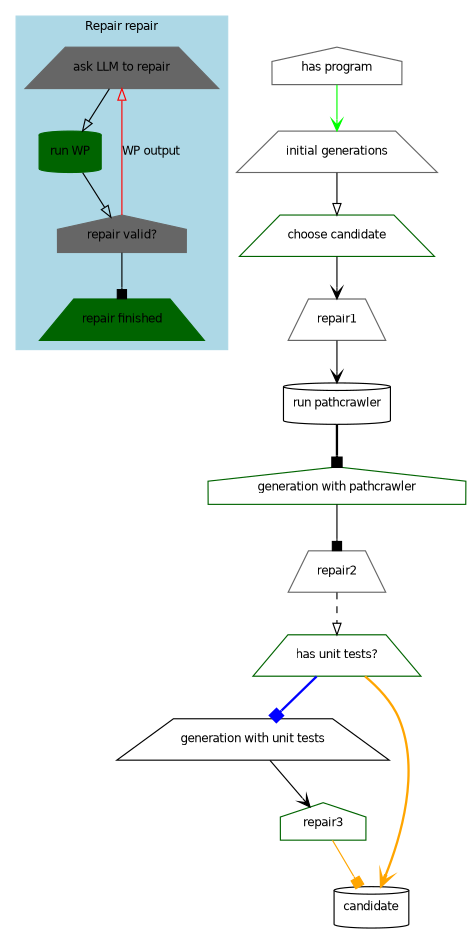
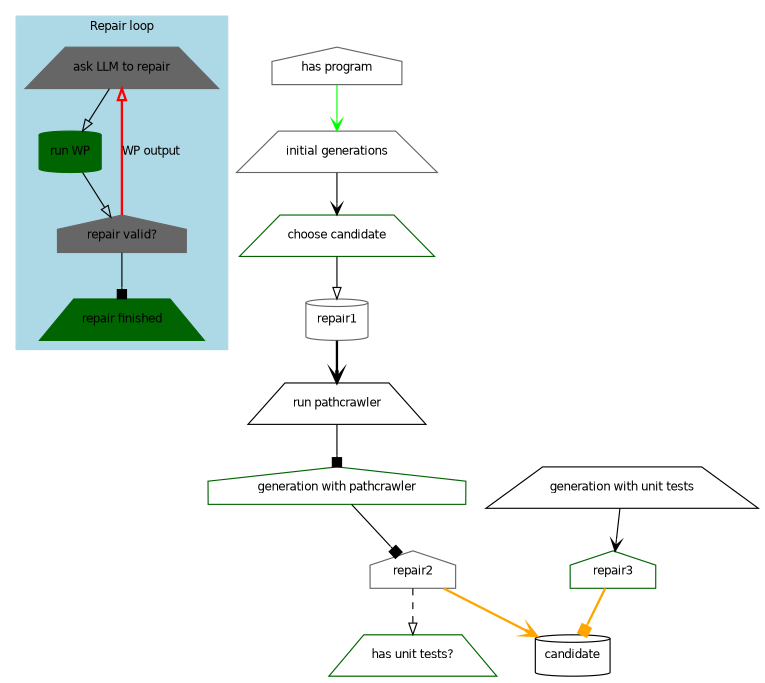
cluster "Repair repair": label "Repair repair" -> "Repair loop"
edge "repair valid?" -> "ask LLM to repair": style solid -> bold
edge "initial generations" -> "choose candidate": arrowhead onormal -> vee
edge "choose candidate" -> "repair1": arrowhead vee -> onormal
node "repair1": shape trapezium -> cylinder
edge "repair1" -> "run pathcrawler": style solid -> bold
node "run pathcrawler": shape cylinder -> trapezium
edge "run pathcrawler" -> "generation with pathcrawler": style bold -> solid
node "repair2": shape trapezium -> house
edge "has unit tests?" -> "generation with unit tests": removed
edge "has unit tests?" -> "candidate": now "repair2" -> "candidate"
edge "repair3" -> "candidate": style solid -> bold
